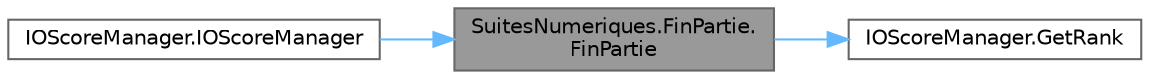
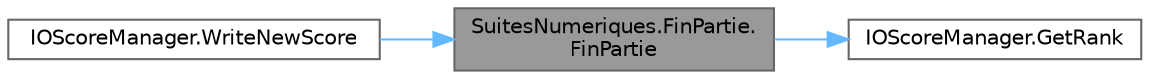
node "IOScoreManager.IOScoreManager": label "IOScoreManager.IOScoreManager" -> "IOScoreManager.WriteNewScore"
